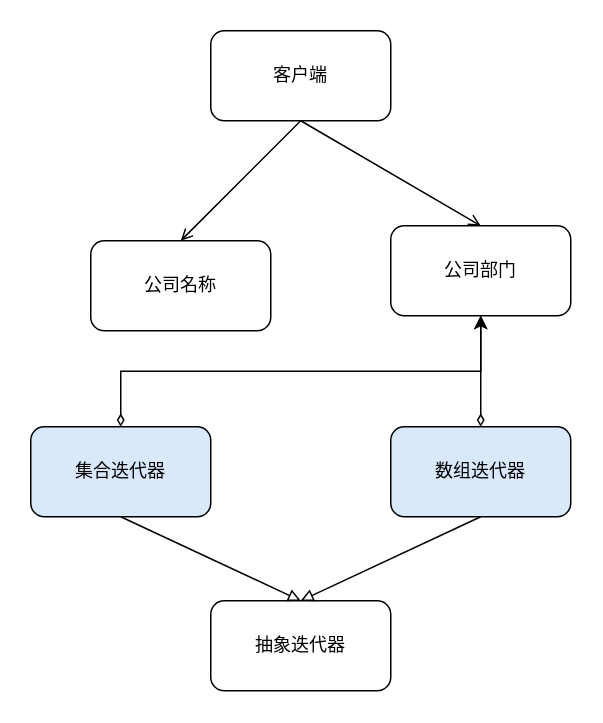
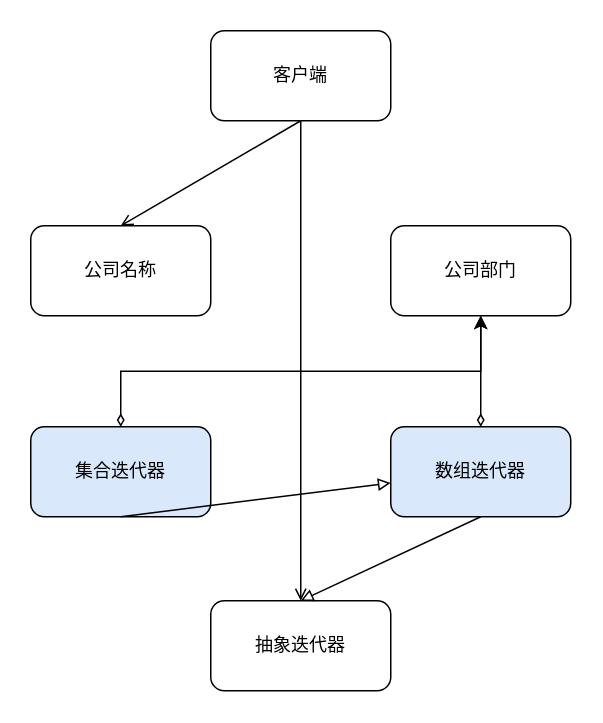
edge "客户端" -> "公司部门": now "客户端" -> "抽象迭代器"
node "公司名称": moved (181, 286) -> (121, 271)
edge "集合迭代器" -> "抽象迭代器": now "集合迭代器" -> "数组迭代器"
